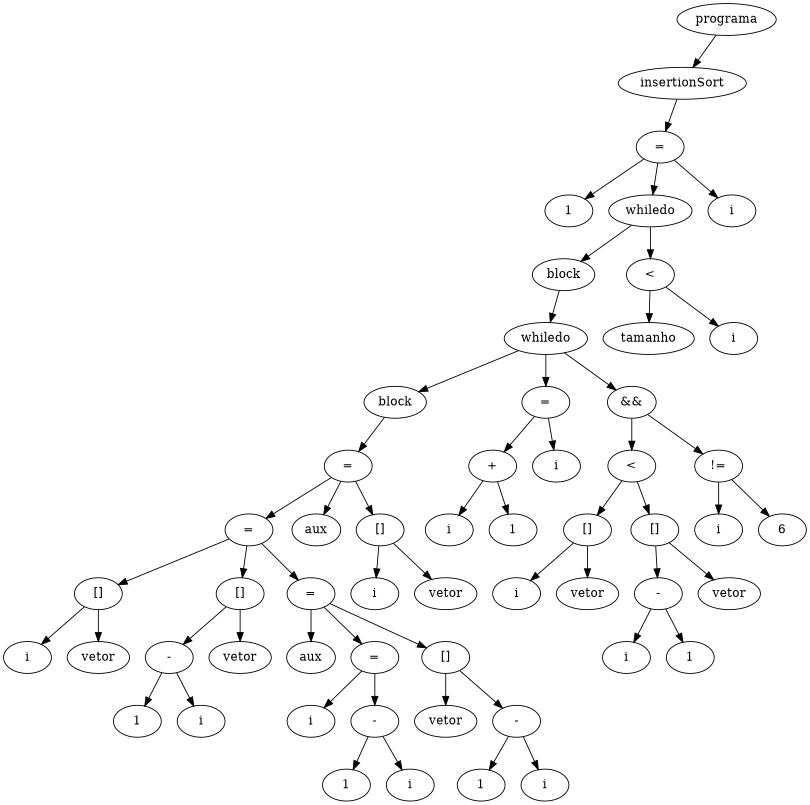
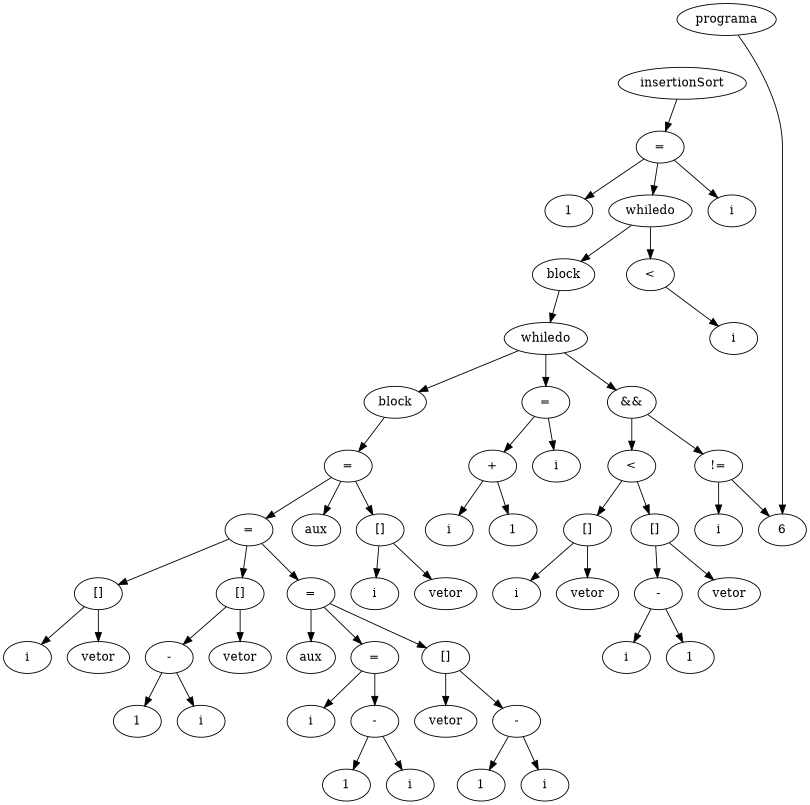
edge "programa" -> "insertionSort": now "programa" -> "6"
node "tamanho": removed
